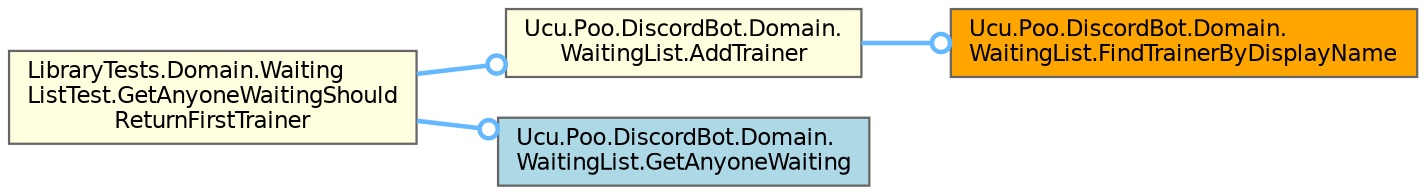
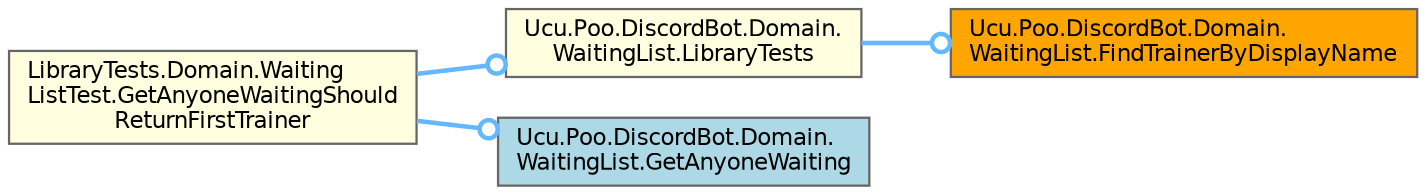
node "Ucu.Poo.DiscordBot.Domain. WaitingList.AddTrainer": label "Ucu.Poo.DiscordBot.Domain. WaitingList.AddTrainer" -> "Ucu.Poo.DiscordBot.Domain. WaitingList.LibraryTests"
